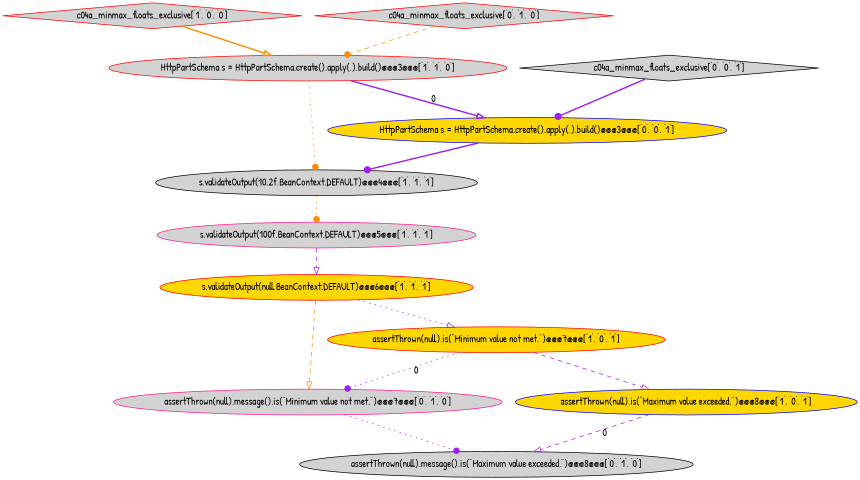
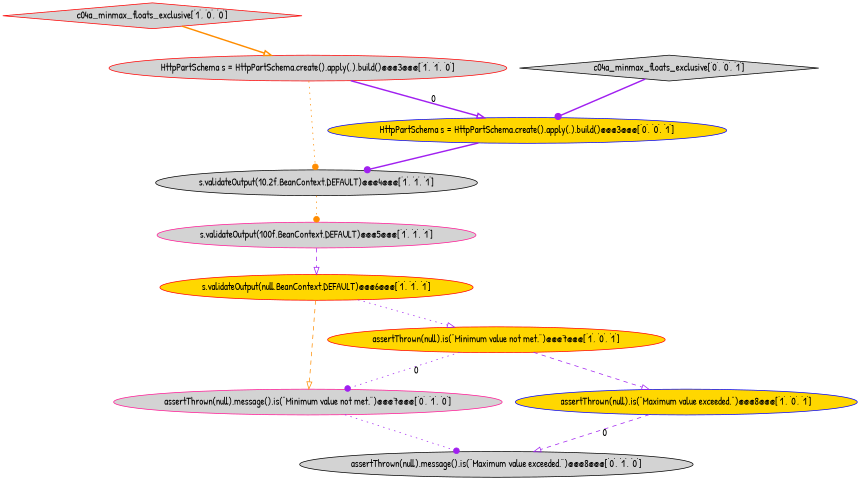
node "c04a_minmax_floats_exclusive['0', '1', '0']": removed
